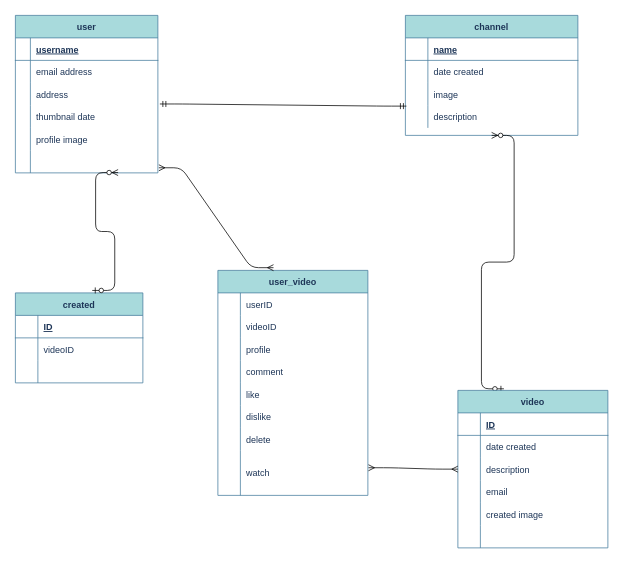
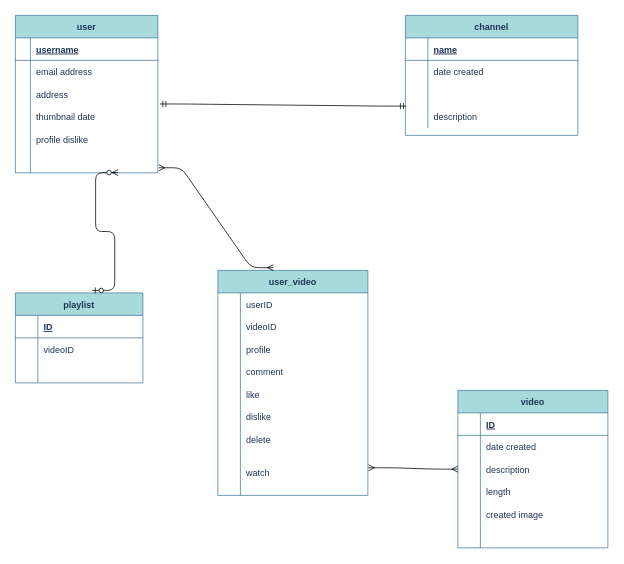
node "image": removed
node "profile image": label "profile image" -> "profile dislike"
edge "channel" -- "video": removed
node "created": label "created" -> "playlist"
node "email": label "email" -> "length"
